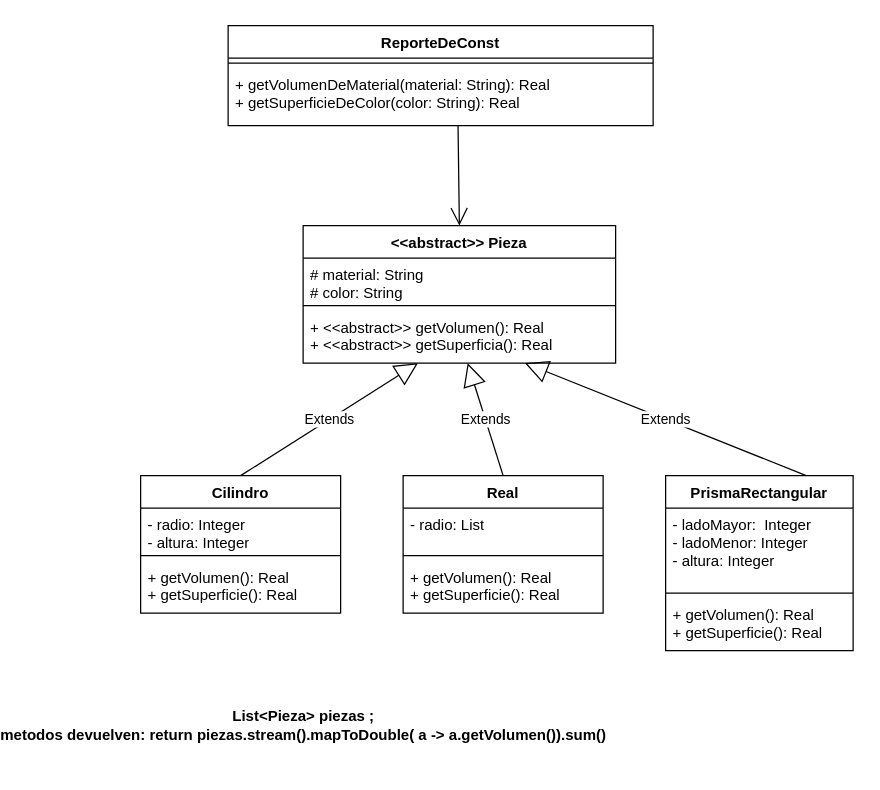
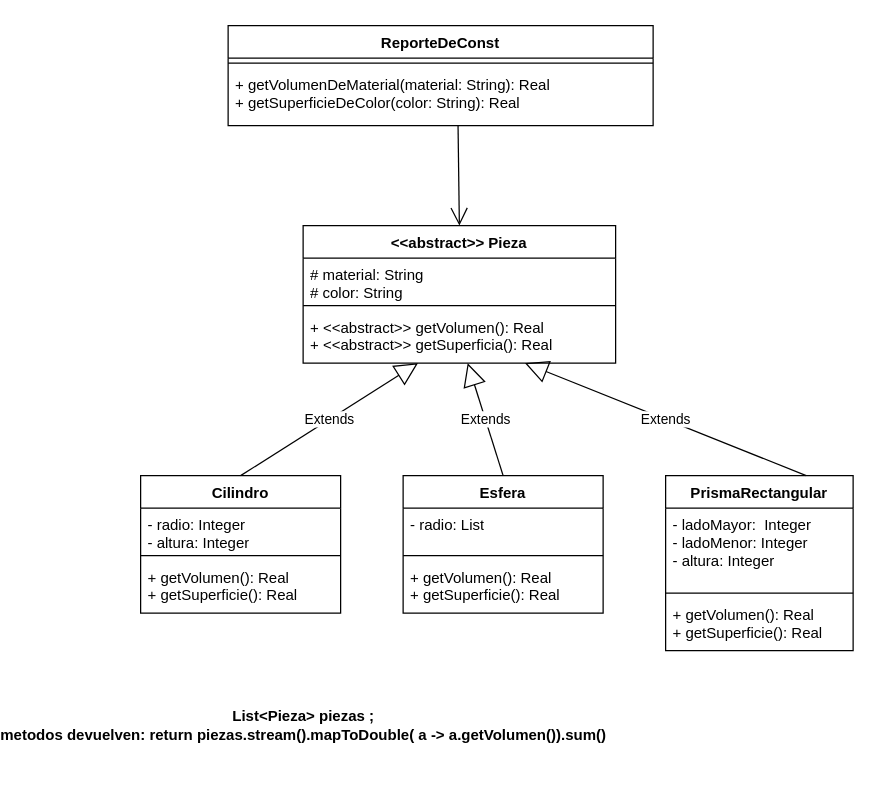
node "Real": label "Real" -> "Esfera"
